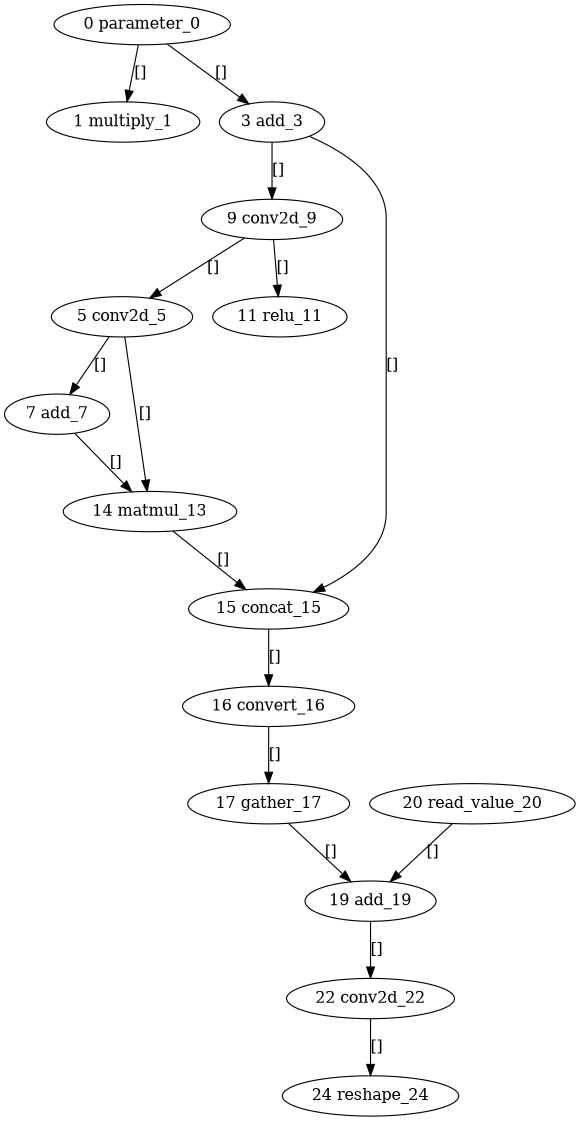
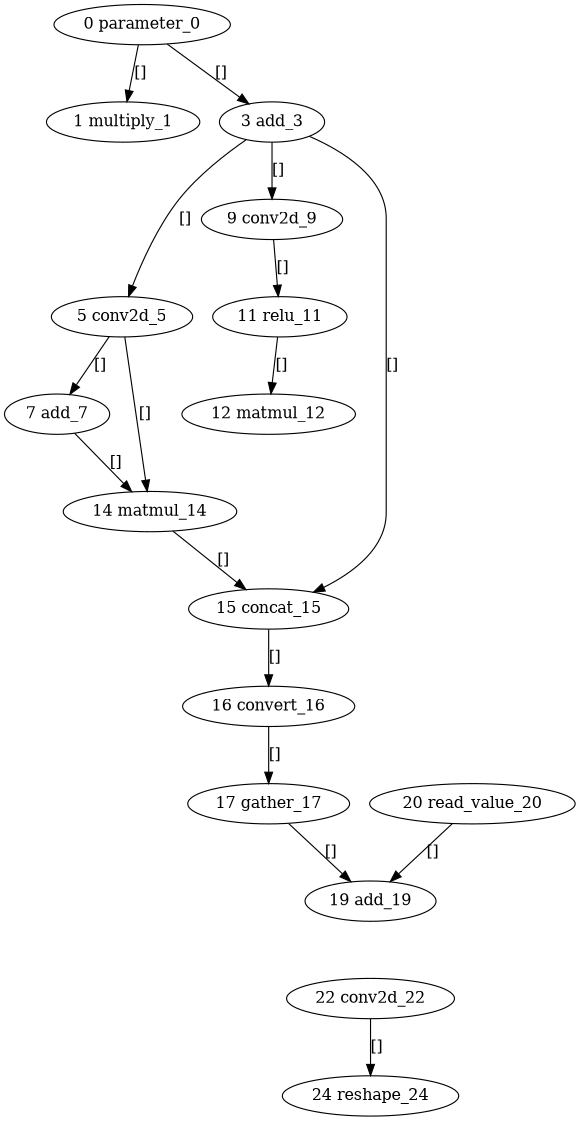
edge "9 conv2d_9" -> "5 conv2d_5": now "3 add_3" -> "5 conv2d_5"
node "12 matmul_12": added
node "14 matmul_13": label "14 matmul_13" -> "14 matmul_14"
edge "19 add_19" -> "22 conv2d_22": removed, label "[]"
